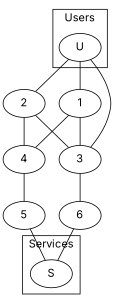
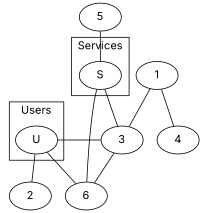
edge "U" -- "1": now "U" -- "6"
edge "2" -- "3": now "S" -- "3"
edge "2" -- "4": removed
edge "4" -- "5": removed
